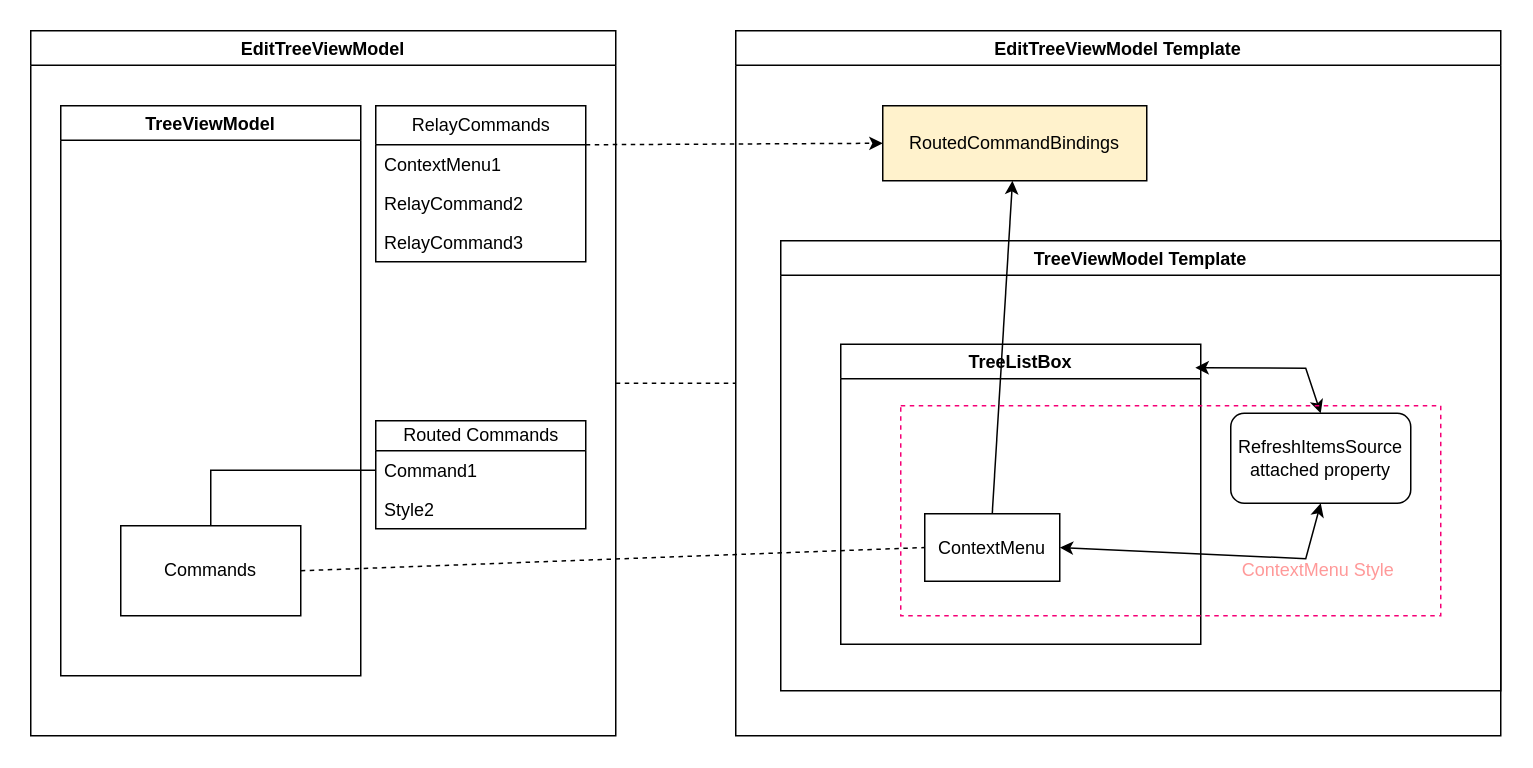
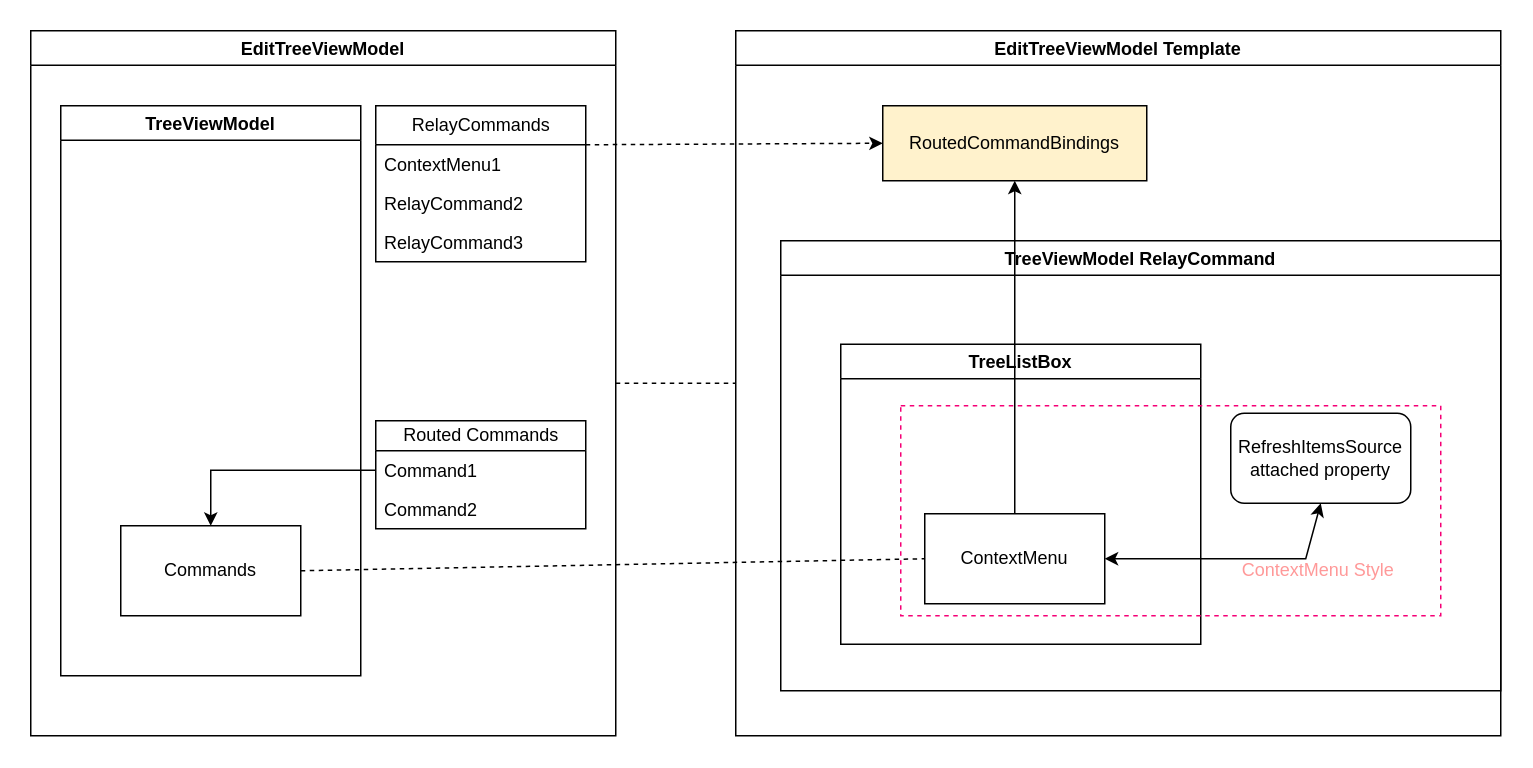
node "TreeViewModel Template": label "TreeViewModel Template" -> "TreeViewModel RelayCommand"
edge "RefreshItemsSource attached property" -- "TreeListBox": removed
node "Style2": label "Style2" -> "Command2"
edge "Command1" -- "Commands": arrowhead none -> classic
node "ContextMenu": size 135x68 -> 180x90
